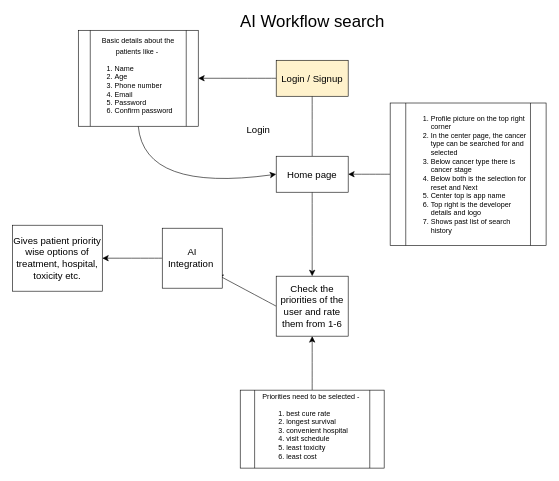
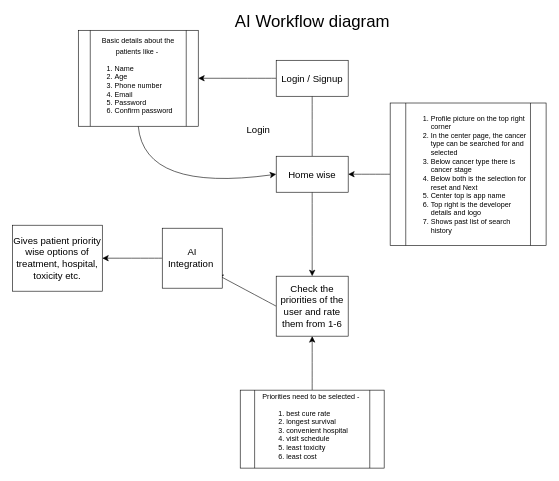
node "AI Workflow search": label "AI Workflow search" -> "AI Workflow diagram"
node "Login / Signup": fillcolor #fff2cc -> #ffffff
node "Home page": label "Home page" -> "Home wise"
